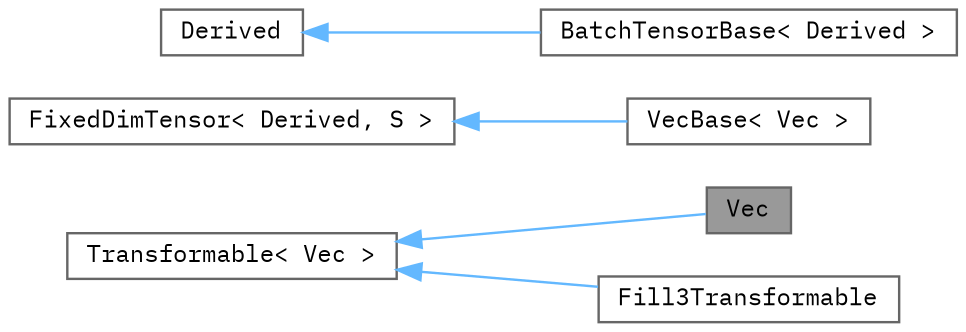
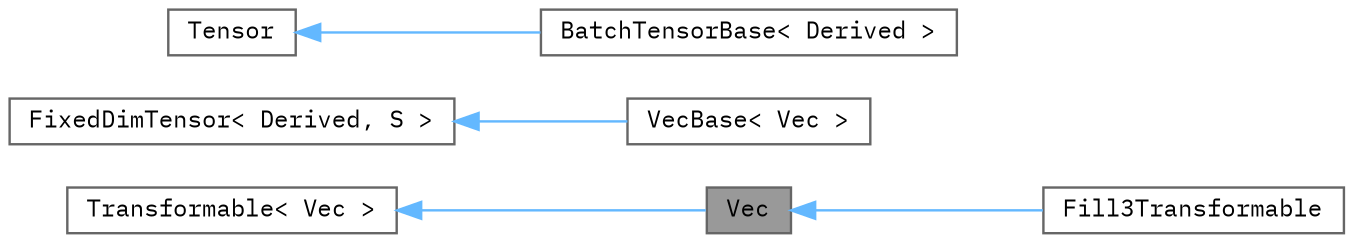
node "Derived": label "Derived" -> "Tensor"
edge "Fill3Transformable" -> "Transformable< Vec >": now "Fill3Transformable" -> "Vec"
